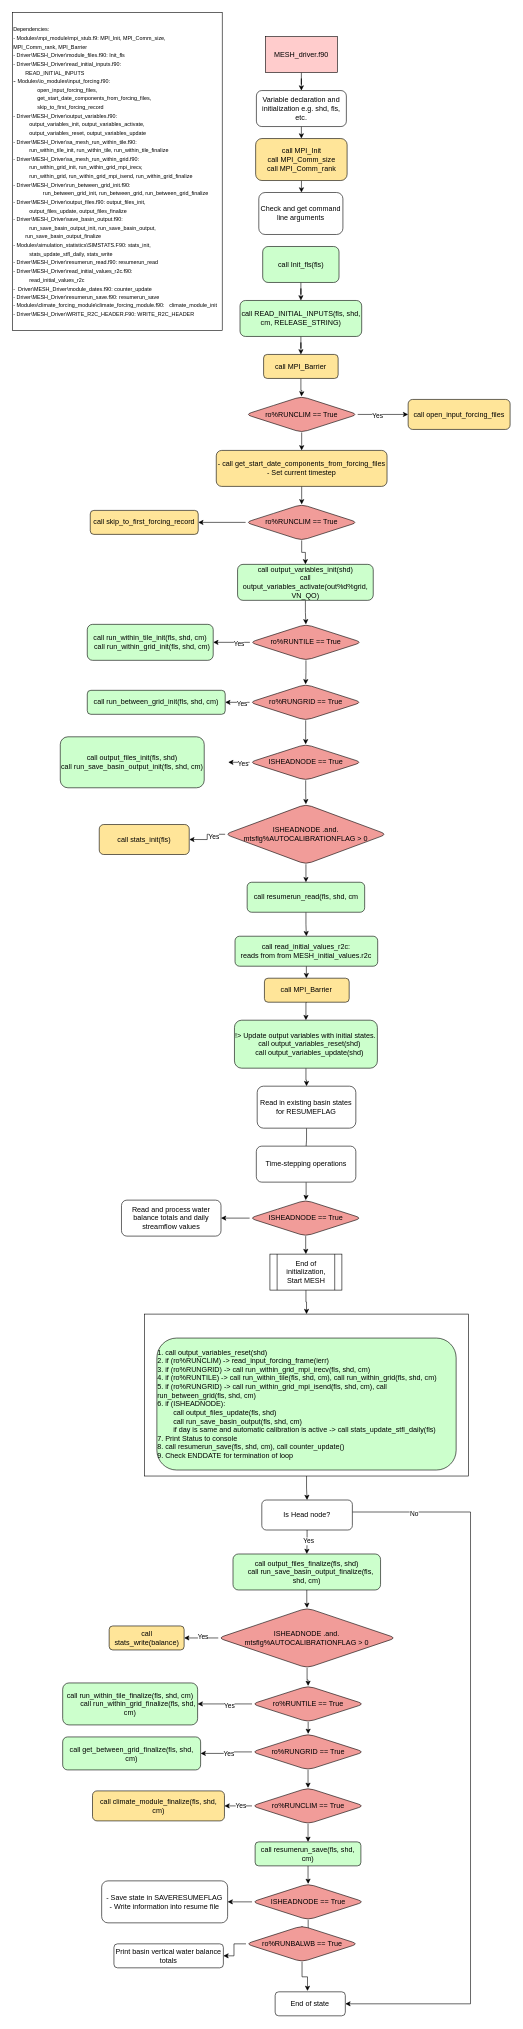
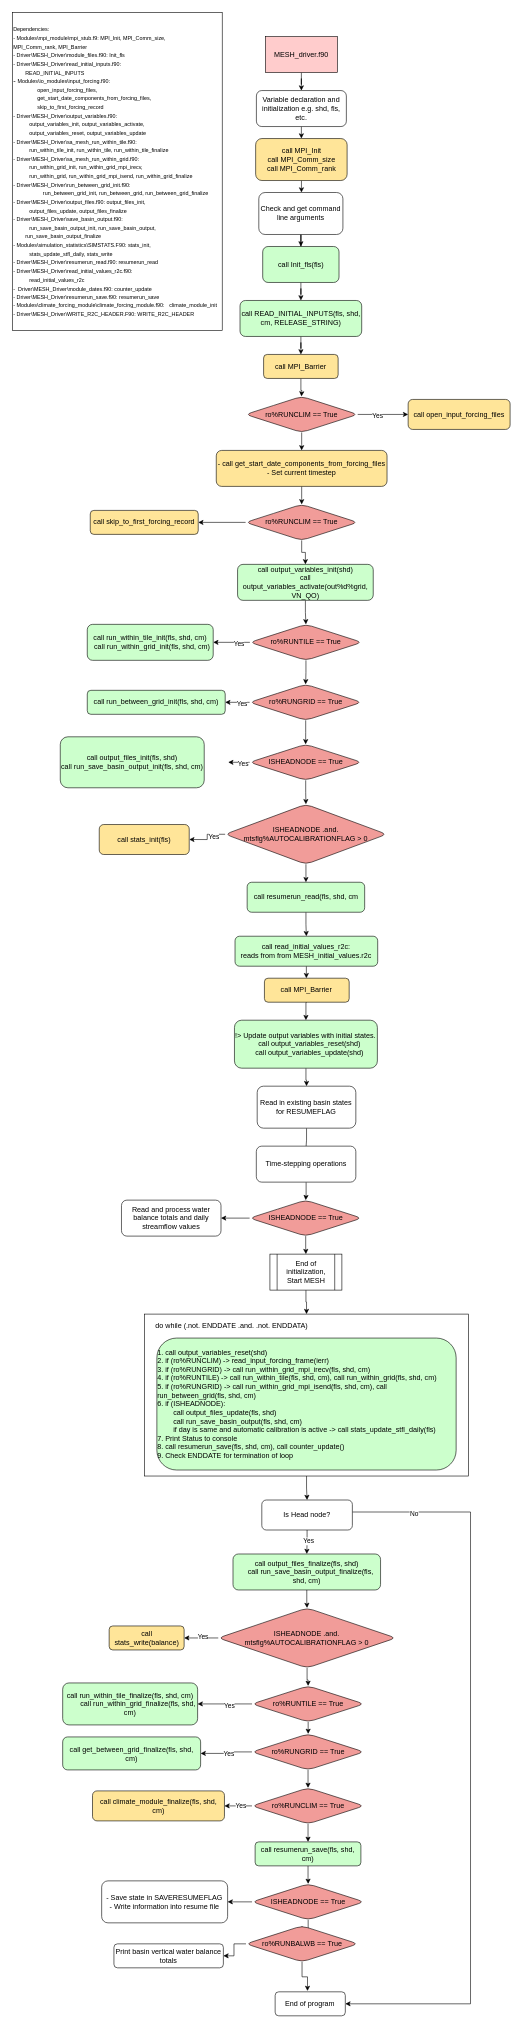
edge "Check and get command line arguments" -> "call Init_fls(fls)": added
node "do while (.not. ENDDATE .and. .not. ENDDATA)": added
node "End of state": label "End of state" -> "End of program"
